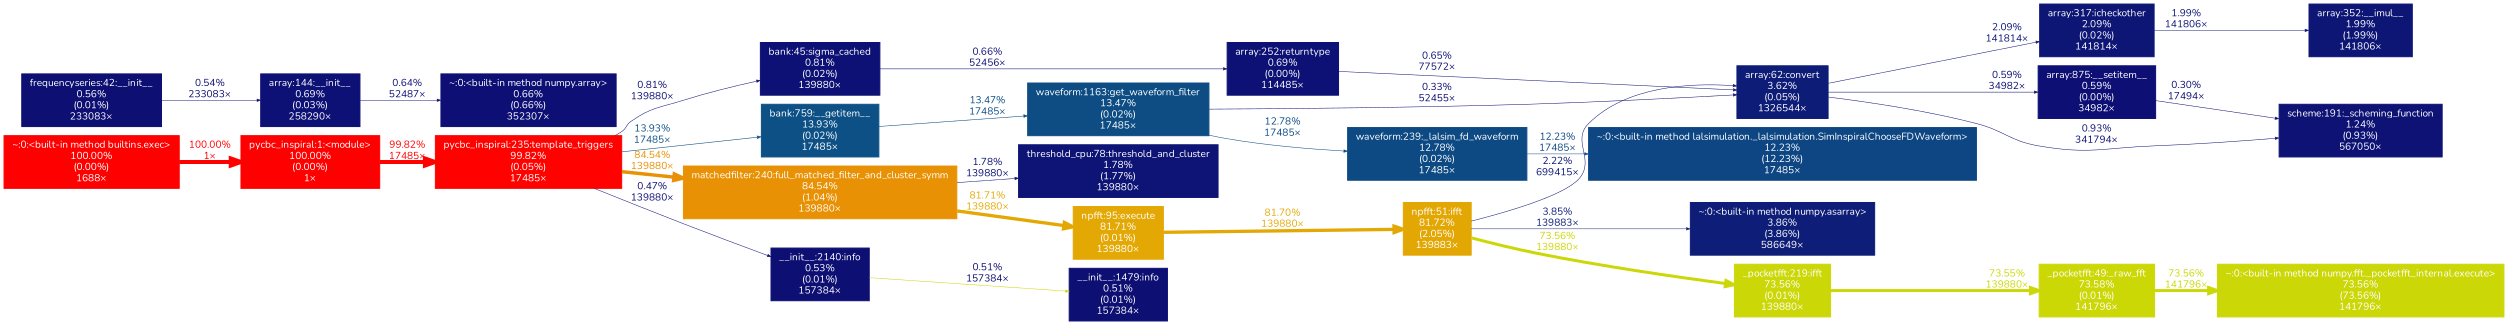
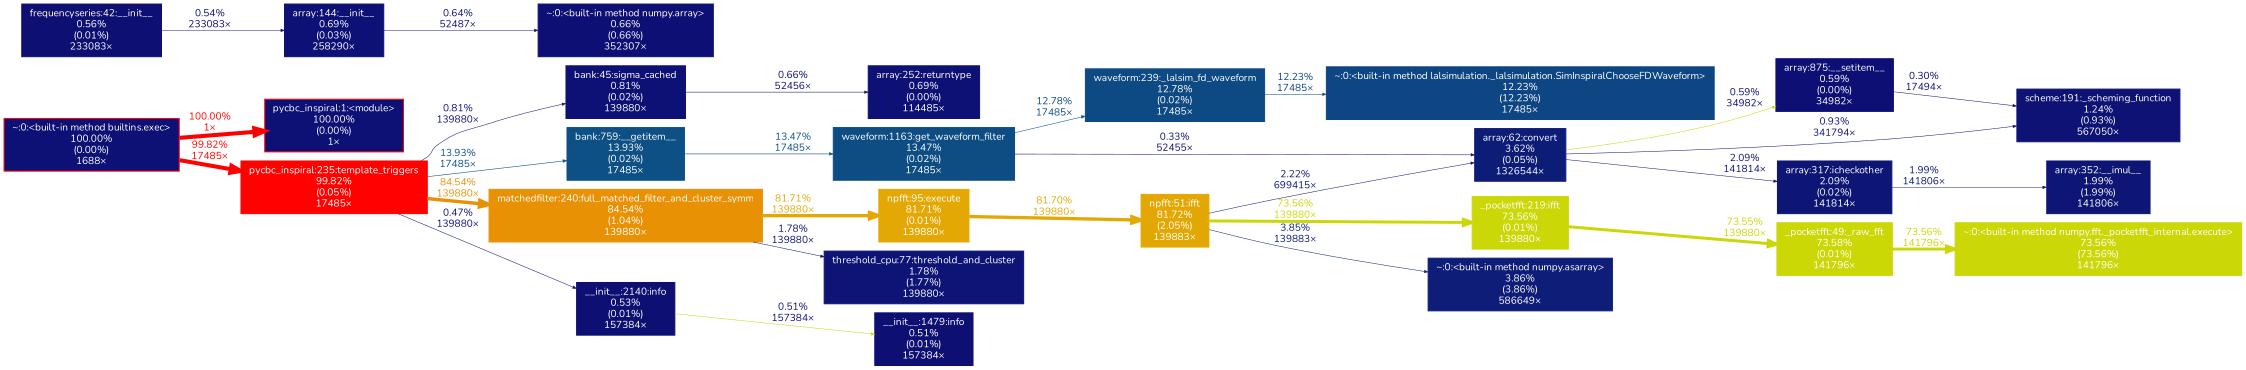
edge "array:252:returntype 0.69% (0.00%) 114485×" -> "array:62:convert 3.62% (0.05%) 1326544×": removed, label "0.65% 77572×"
edge "array:62:convert 3.62% (0.05%) 1326544×" -> "array:875:__setitem__ 0.59% (0.00%) 34982×": color #0d0f74 -> #cbd706
node "~:0:<built-in method builtins.exec> 100.00% (0.00%) 1688×": fillcolor #ff0000 -> #0d1074
node "pycbc_inspiral:1:<module> 100.00% (0.00%) 1×": fillcolor #ff0000 -> #0d1074
edge "pycbc_inspiral:1:<module> 100.00% (0.00%) 1×" -> "pycbc_inspiral:235:template_triggers 99.82% (0.05%) 17485×": now "~:0:<built-in method builtins.exec> 100.00% (0.00%) 1688×" -> "pycbc_inspiral:235:template_triggers 99.82% (0.05%) 17485×"
node "threshold_cpu:78:threshold_and_cluster 1.78% (1.77%) 139880×": label "threshold_cpu:78:threshold_and_cluster 1.78% (1.77%) 139880×" -> "threshold_cpu:77:threshold_and_cluster 1.78% (1.77%) 139880×"
